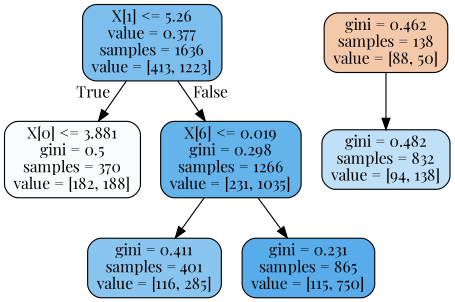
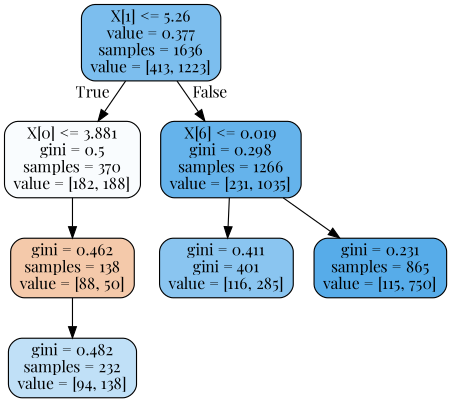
node "gini = 0.482 samples = 832 value = [94, 138]": label "gini = 0.482 samples = 832 value = [94, 138]" -> "gini = 0.482 samples = 232 value = [94, 138]"
edge "X[0] <= 3.881 gini = 0.5 samples = 370 value = [182, 188]" -> "gini = 0.462 samples = 138 value = [88, 50]": added
node "gini = 0.411 samples = 401 value = [116, 285]": label "gini = 0.411 samples = 401 value = [116, 285]" -> "gini = 0.411 gini = 401 value = [116, 285]"
